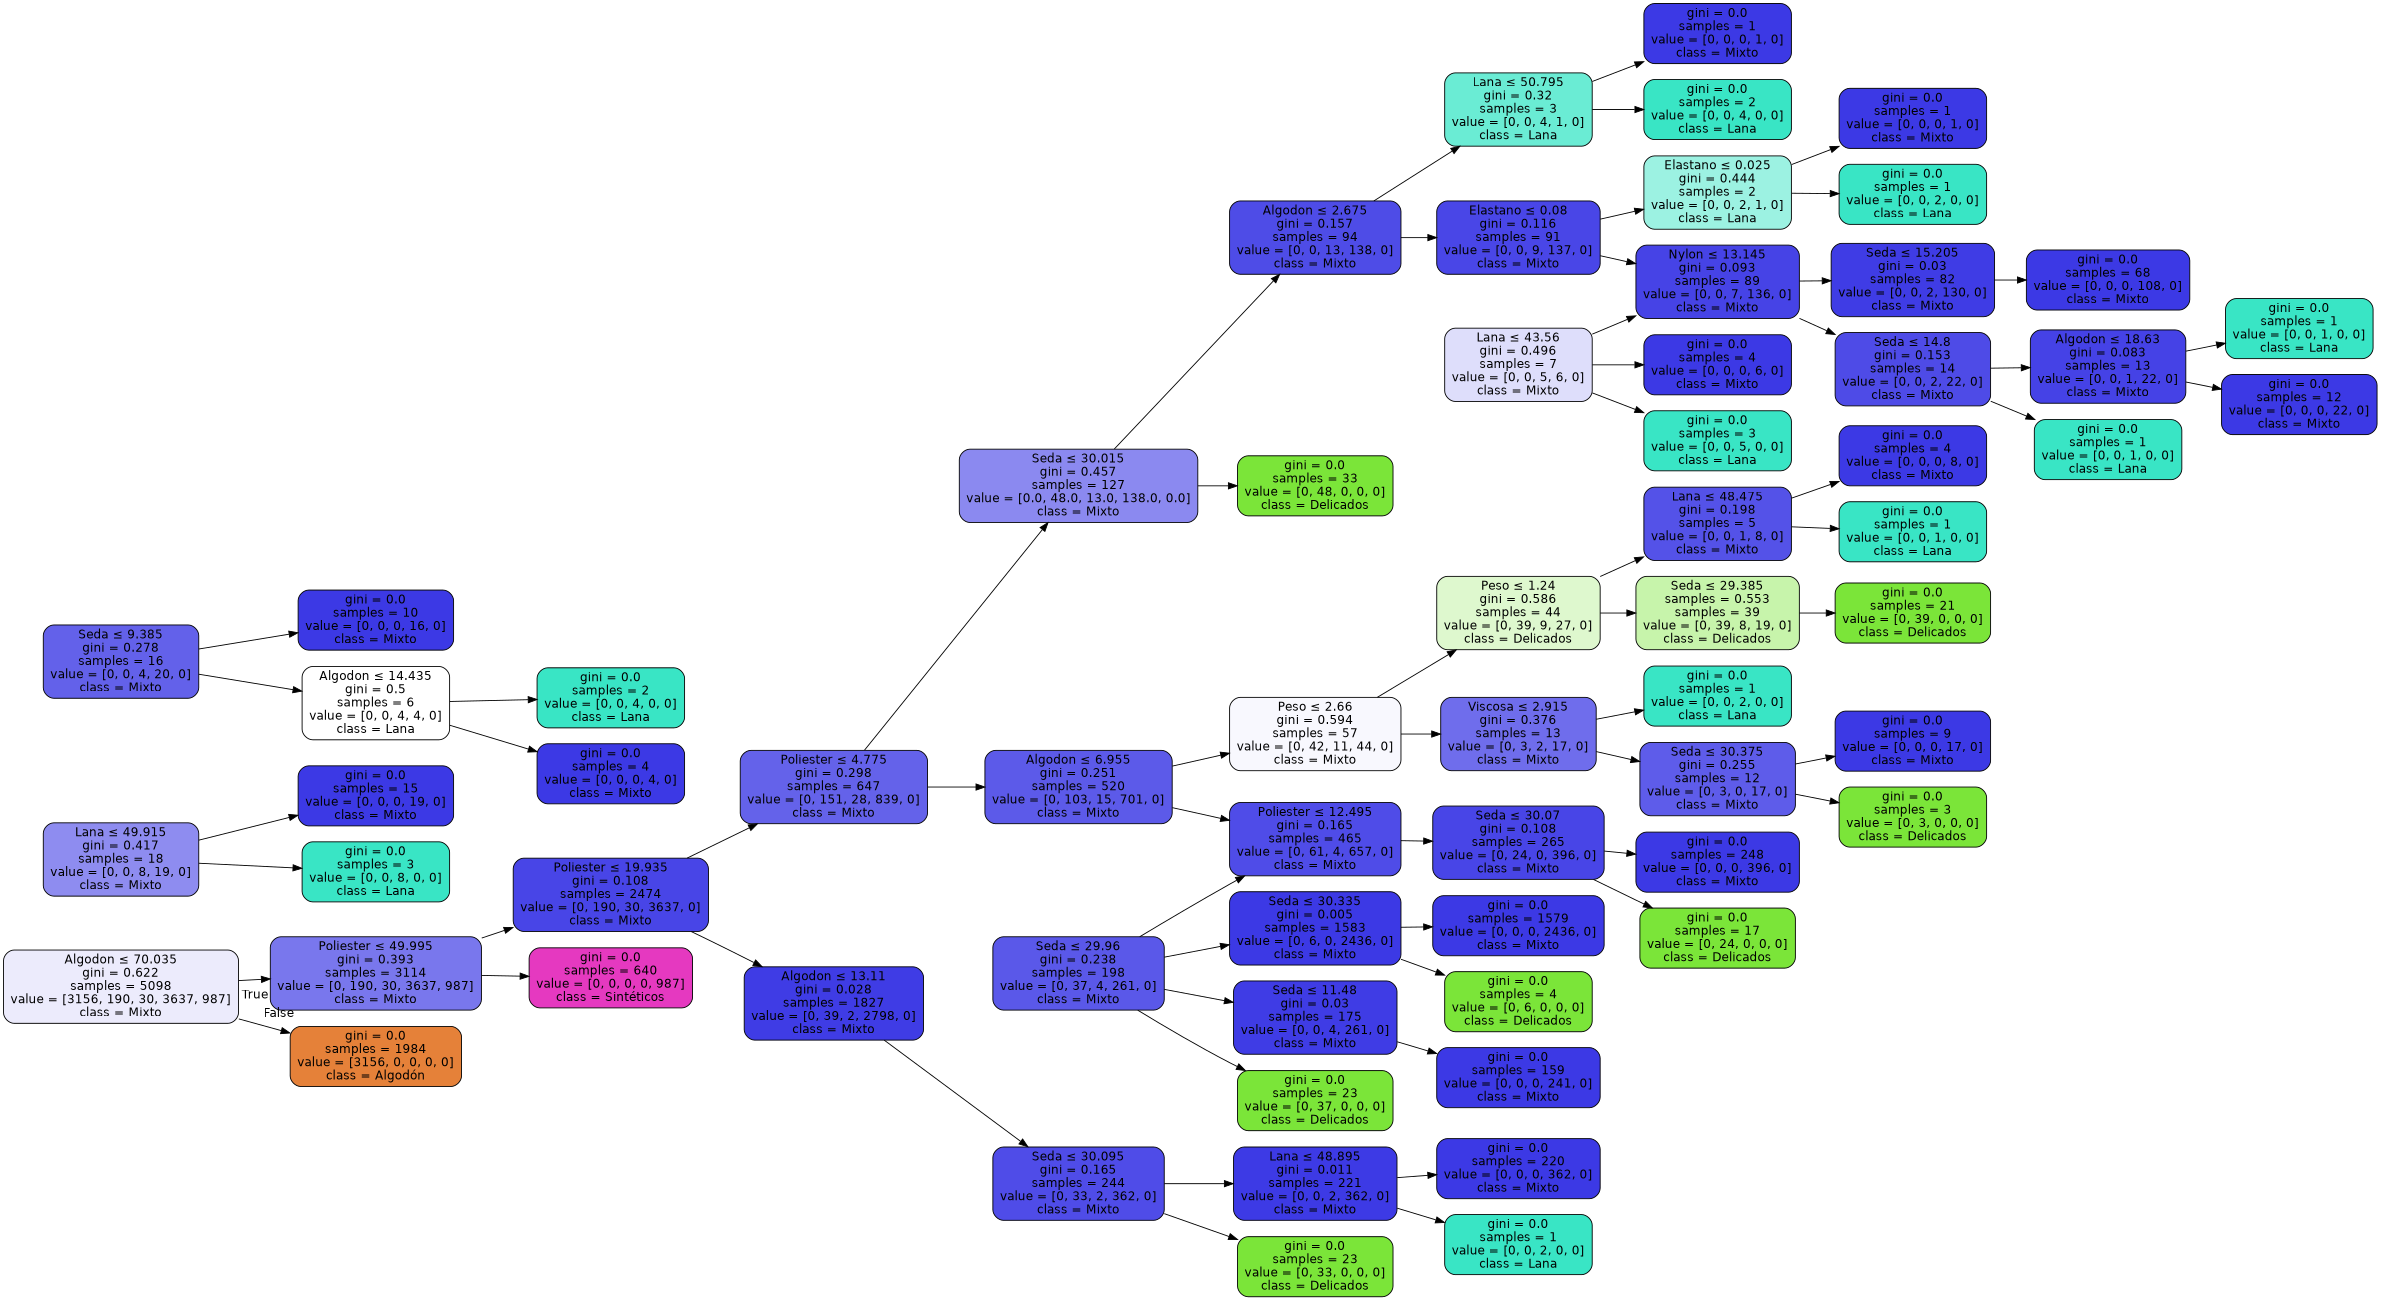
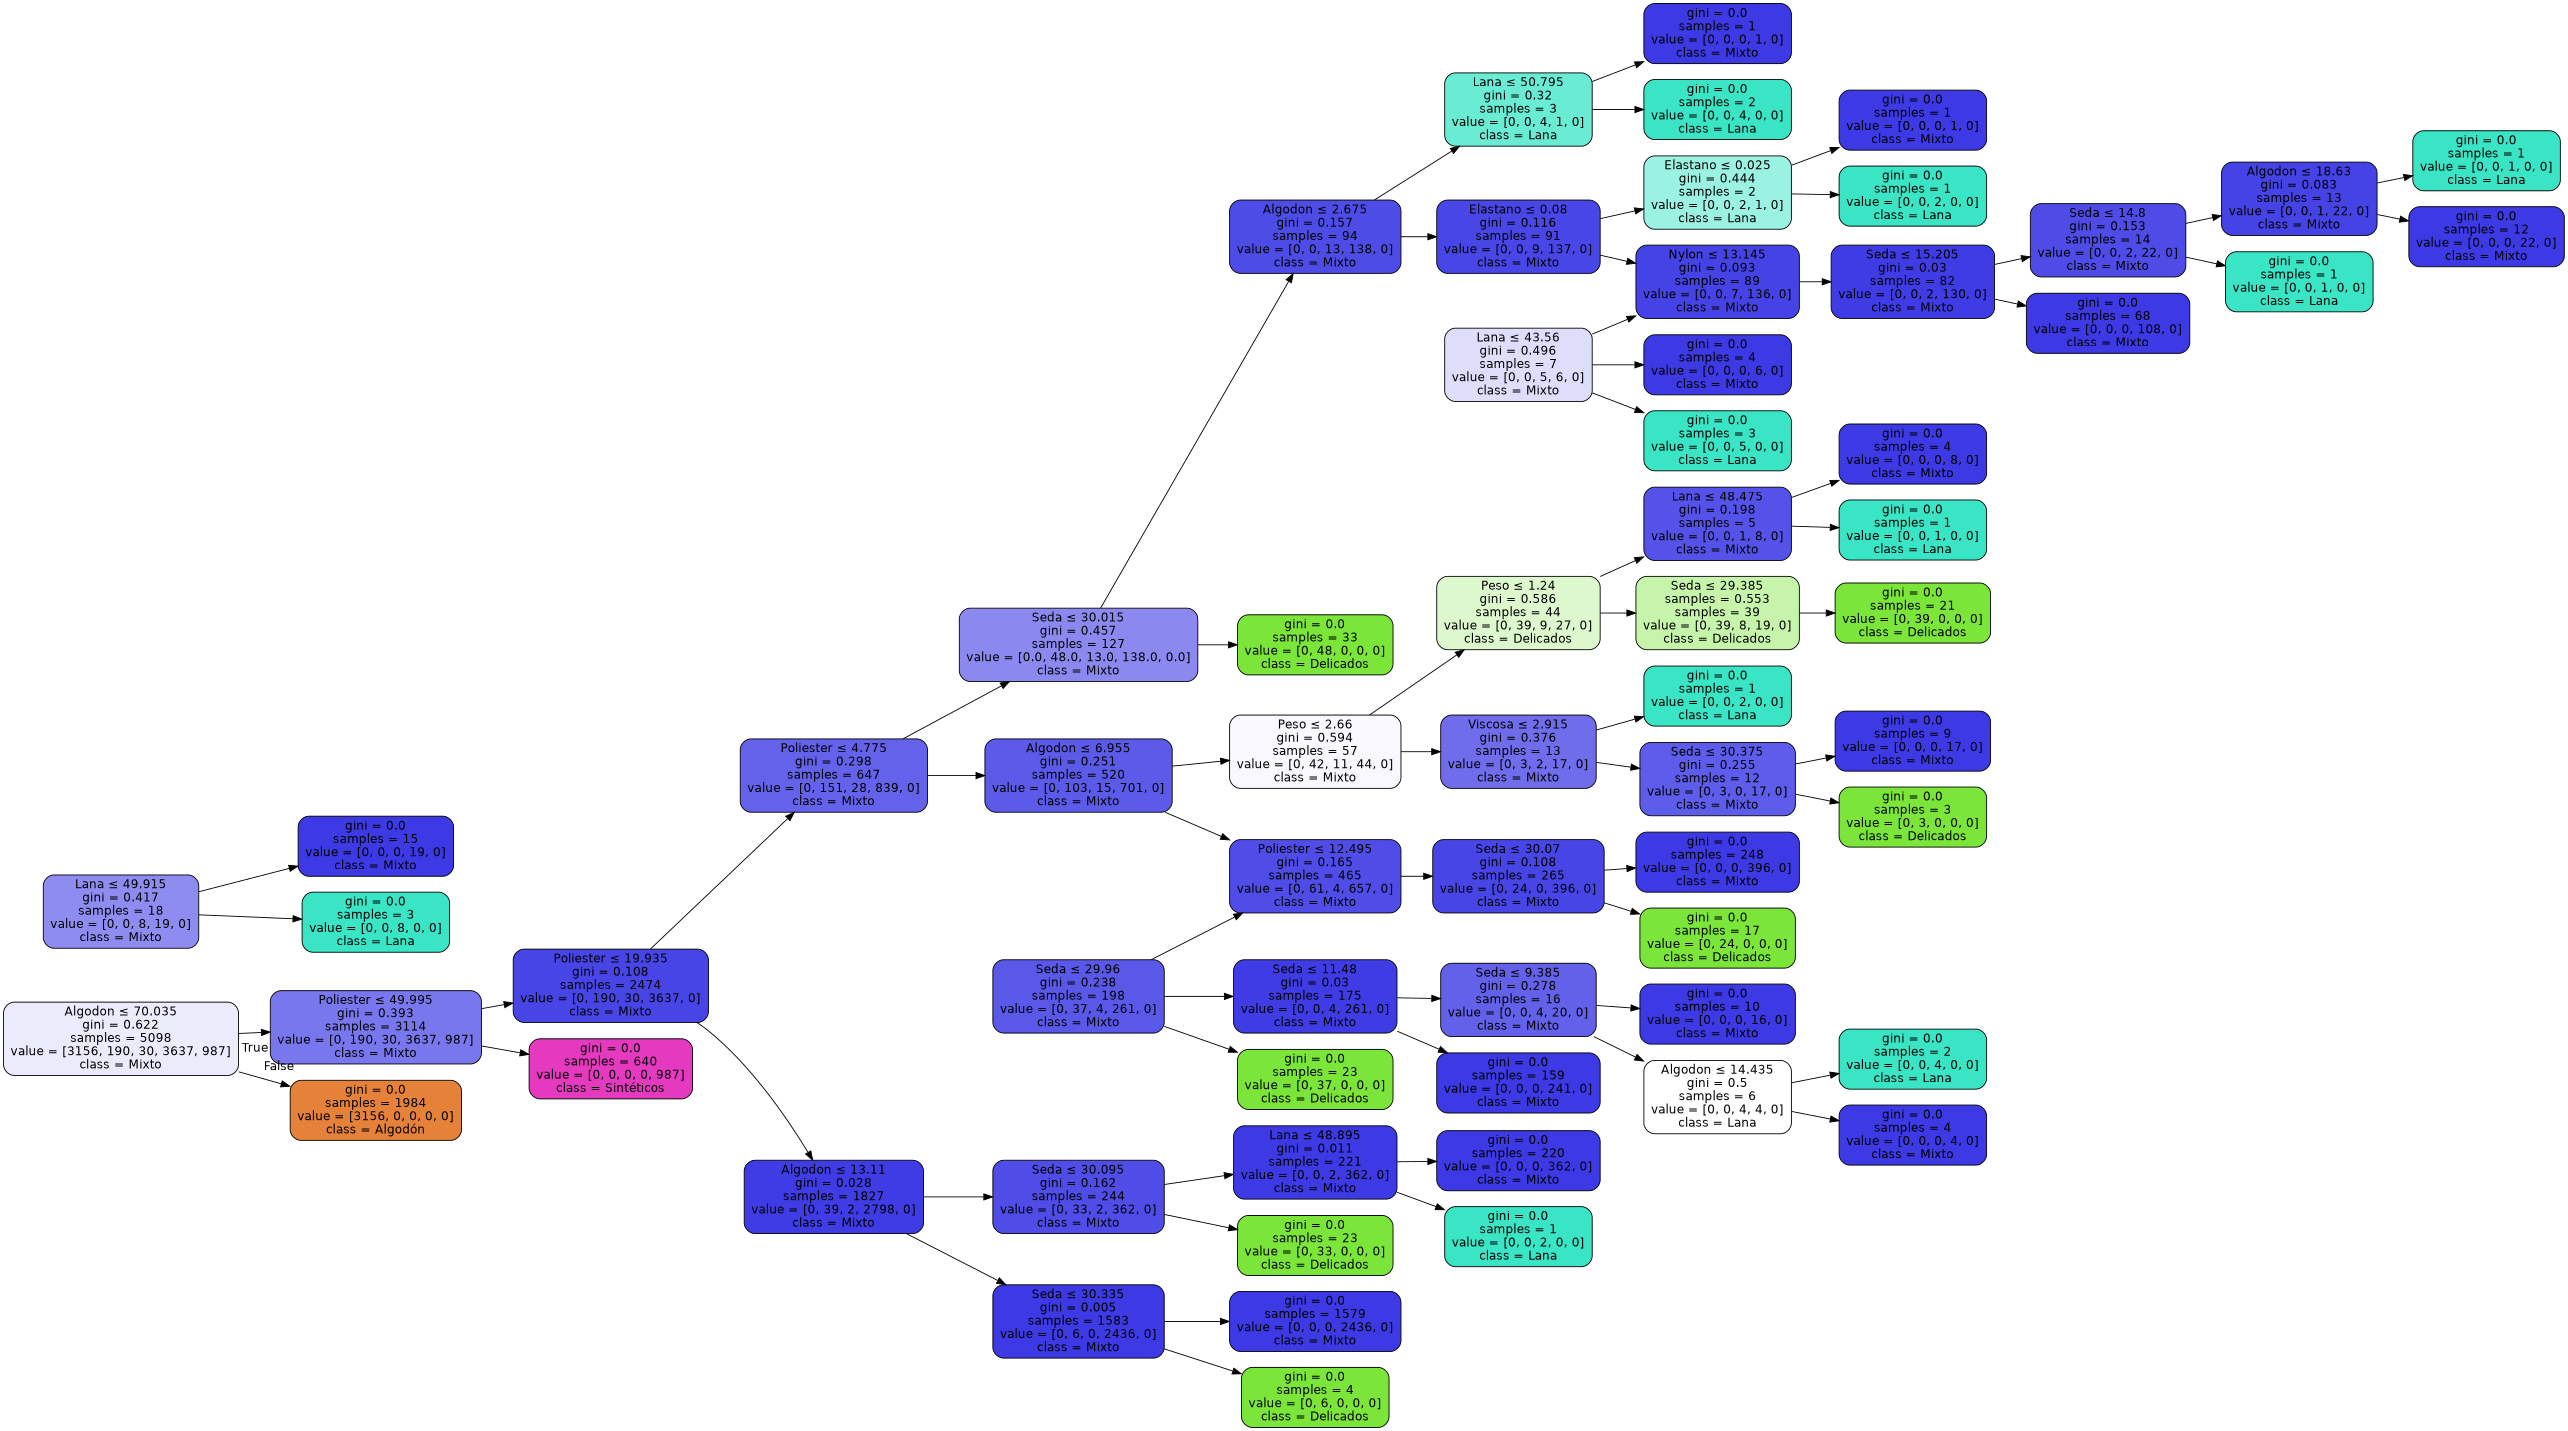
edge "Nylon ≤ 13.145" -> "Seda ≤ 14.8": now "Seda ≤ 15.205" -> "Seda ≤ 14.8"
edge "Seda ≤ 29.96" -> "Seda ≤ 30.335": now "Algodon ≤ 13.11" -> "Seda ≤ 30.335"
edge "Seda ≤ 11.48" -> "Seda ≤ 9.385": added
node "Seda ≤ 30.095": text "gini = 0.165" -> "gini = 0.162"
